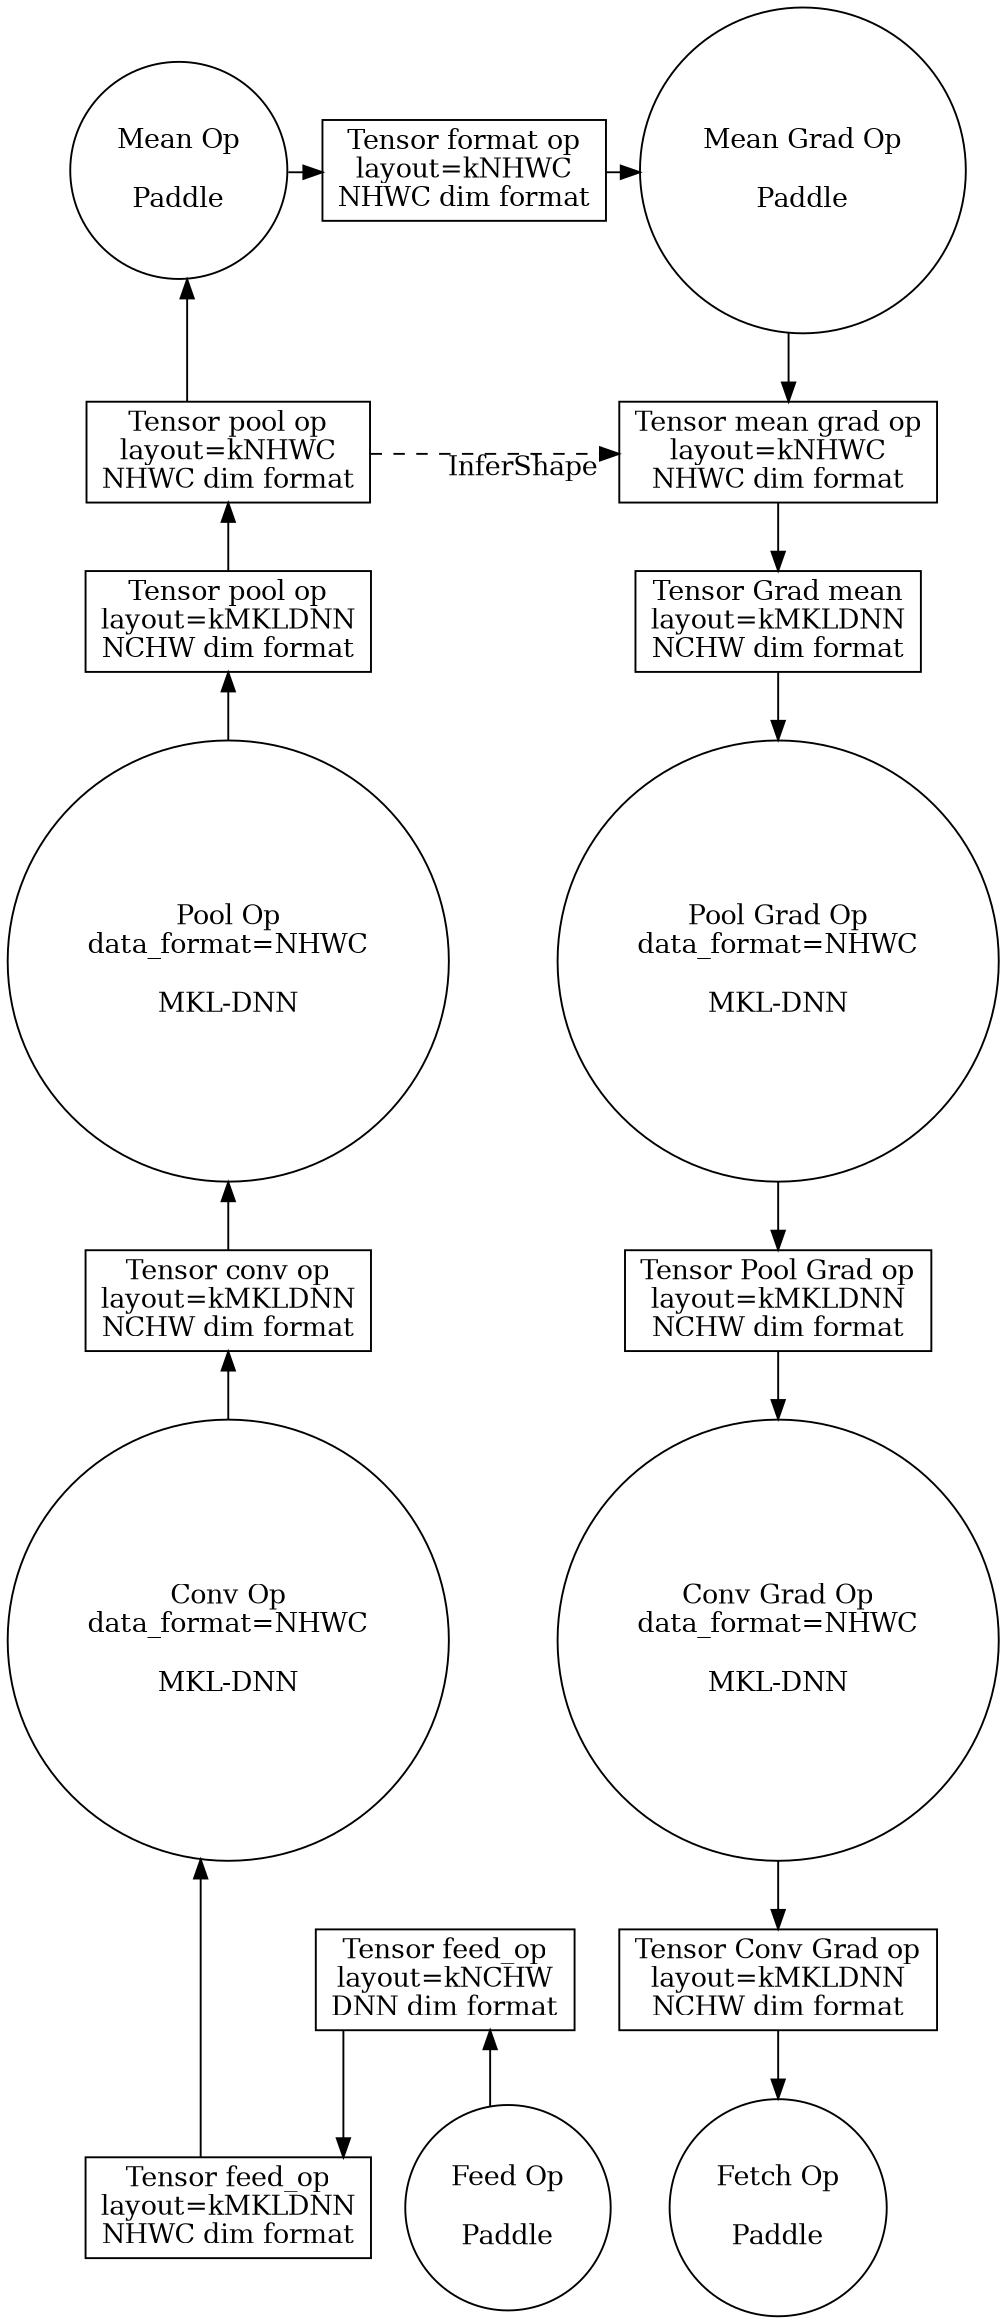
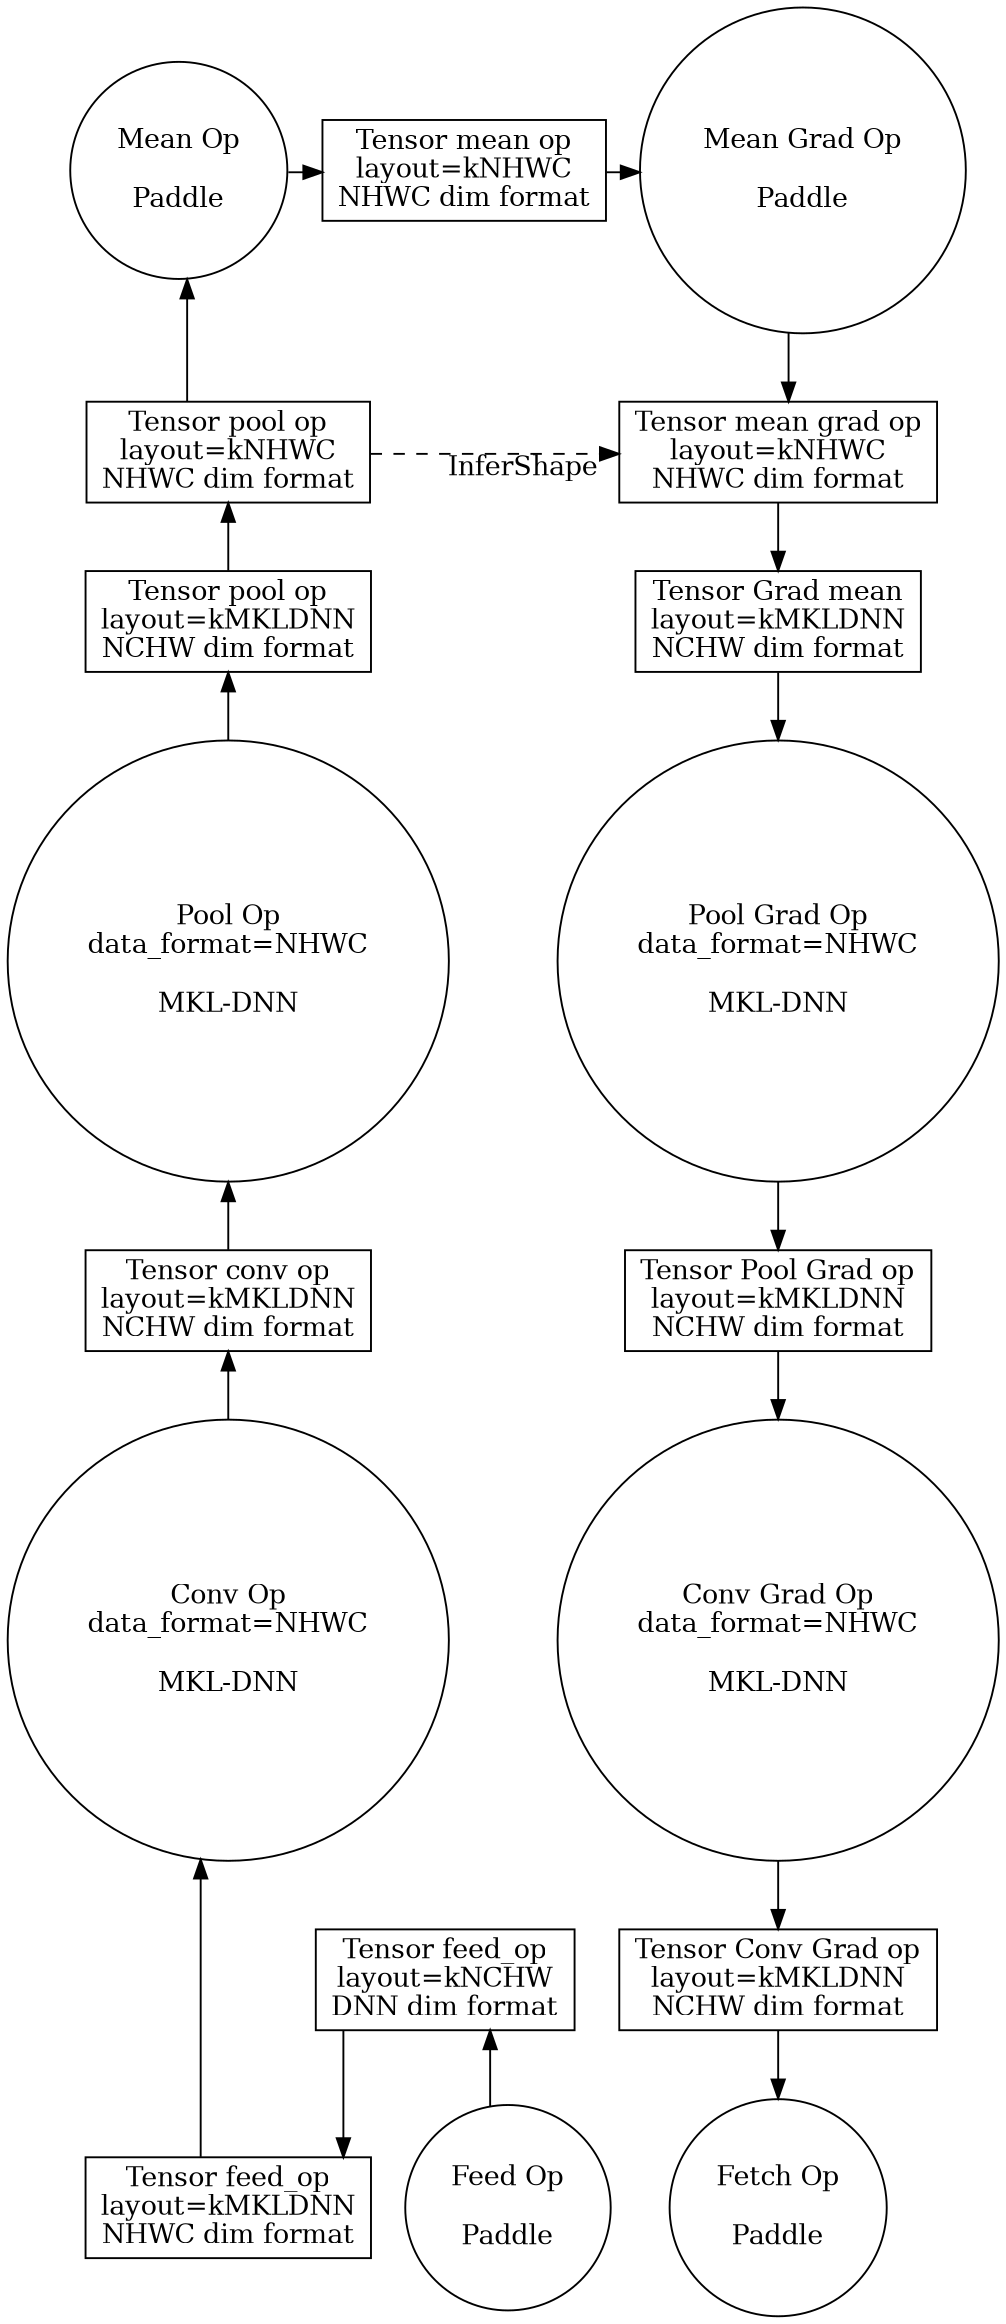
node "Tensor format op layout=kNHWC NHWC dim format": label "Tensor format op layout=kNHWC NHWC dim format" -> "Tensor mean op layout=kNHWC NHWC dim format"
